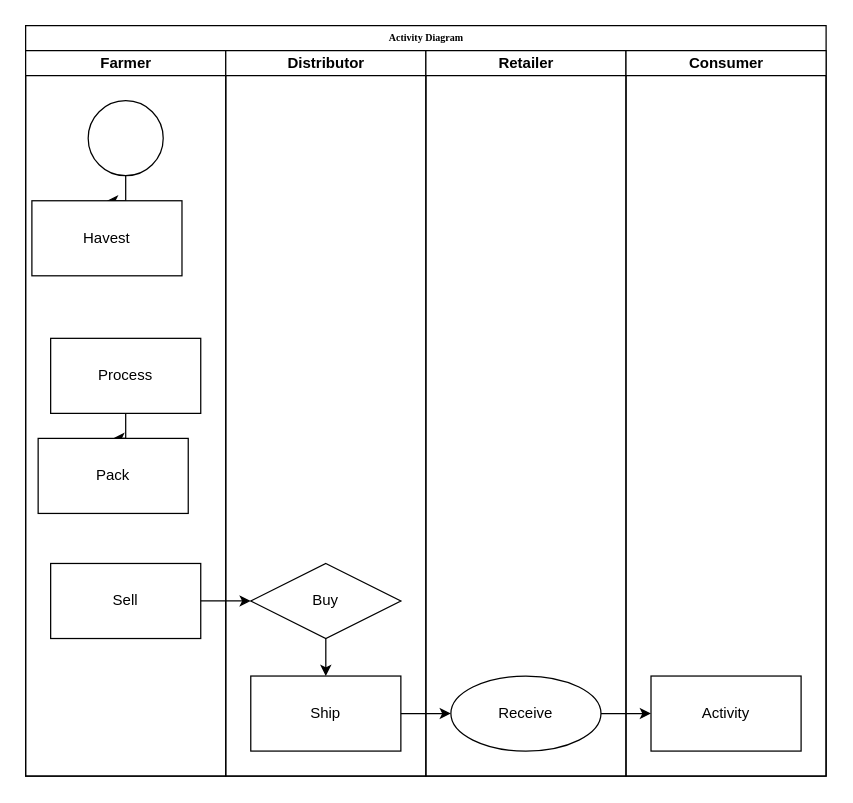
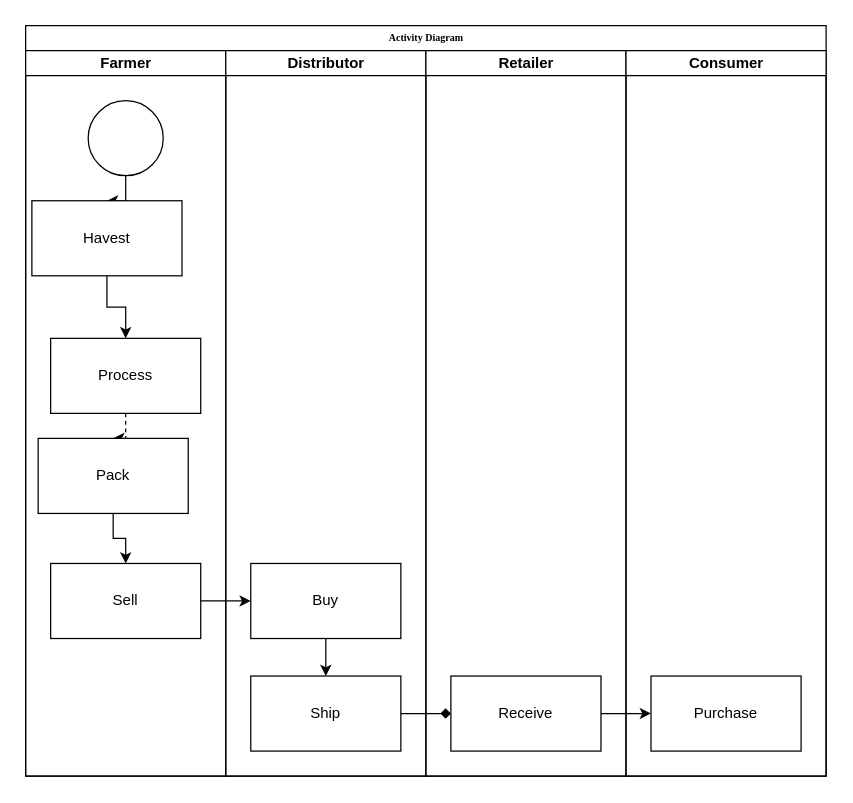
edge "Havest" -> "Process": added
edge "Process" -> "Pack": style solid -> dashed
edge "Pack" -> "Sell": added
node "Buy": shape diamond -> rectangle
edge "Ship" -> "Receive": arrowhead classic -> diamond
node "Receive": shape ellipse -> rectangle
node "Activity": label "Activity" -> "Purchase"
